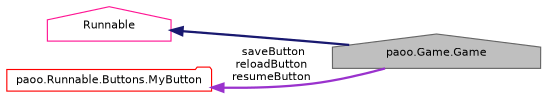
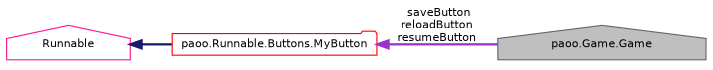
edge "paoo.Game.Game" -> "Runnable": now "paoo.Runnable.Buttons.MyButton" -> "Runnable"
